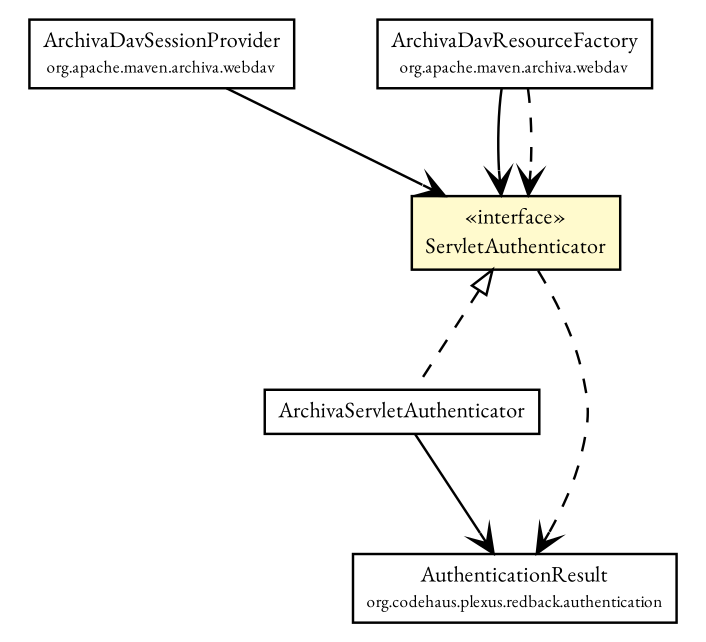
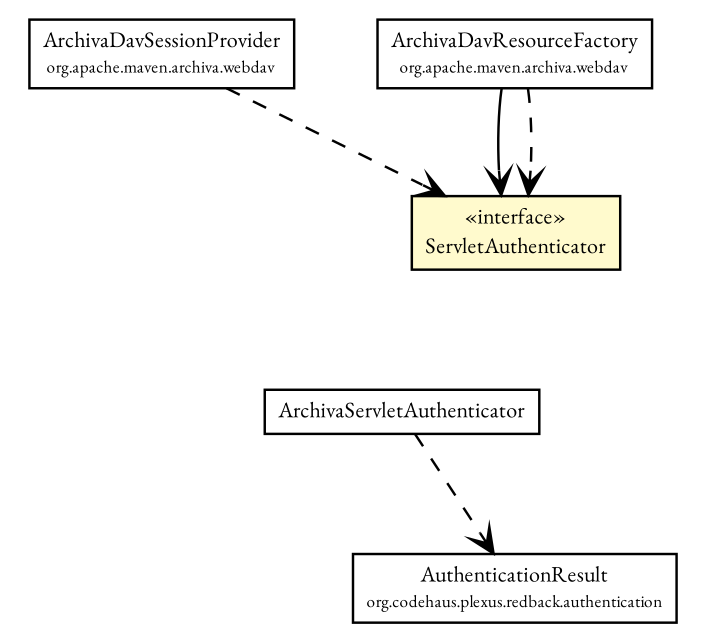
edge "ArchivaDavSessionProvider" -> "ServletAuthenticator": style solid -> dashed
edge "ArchivaServletAuthenticator" -> "ServletAuthenticator": removed
edge "ServletAuthenticator" -> "AuthenticationResult": removed
edge "ArchivaServletAuthenticator" -> "AuthenticationResult": style solid -> dashed
